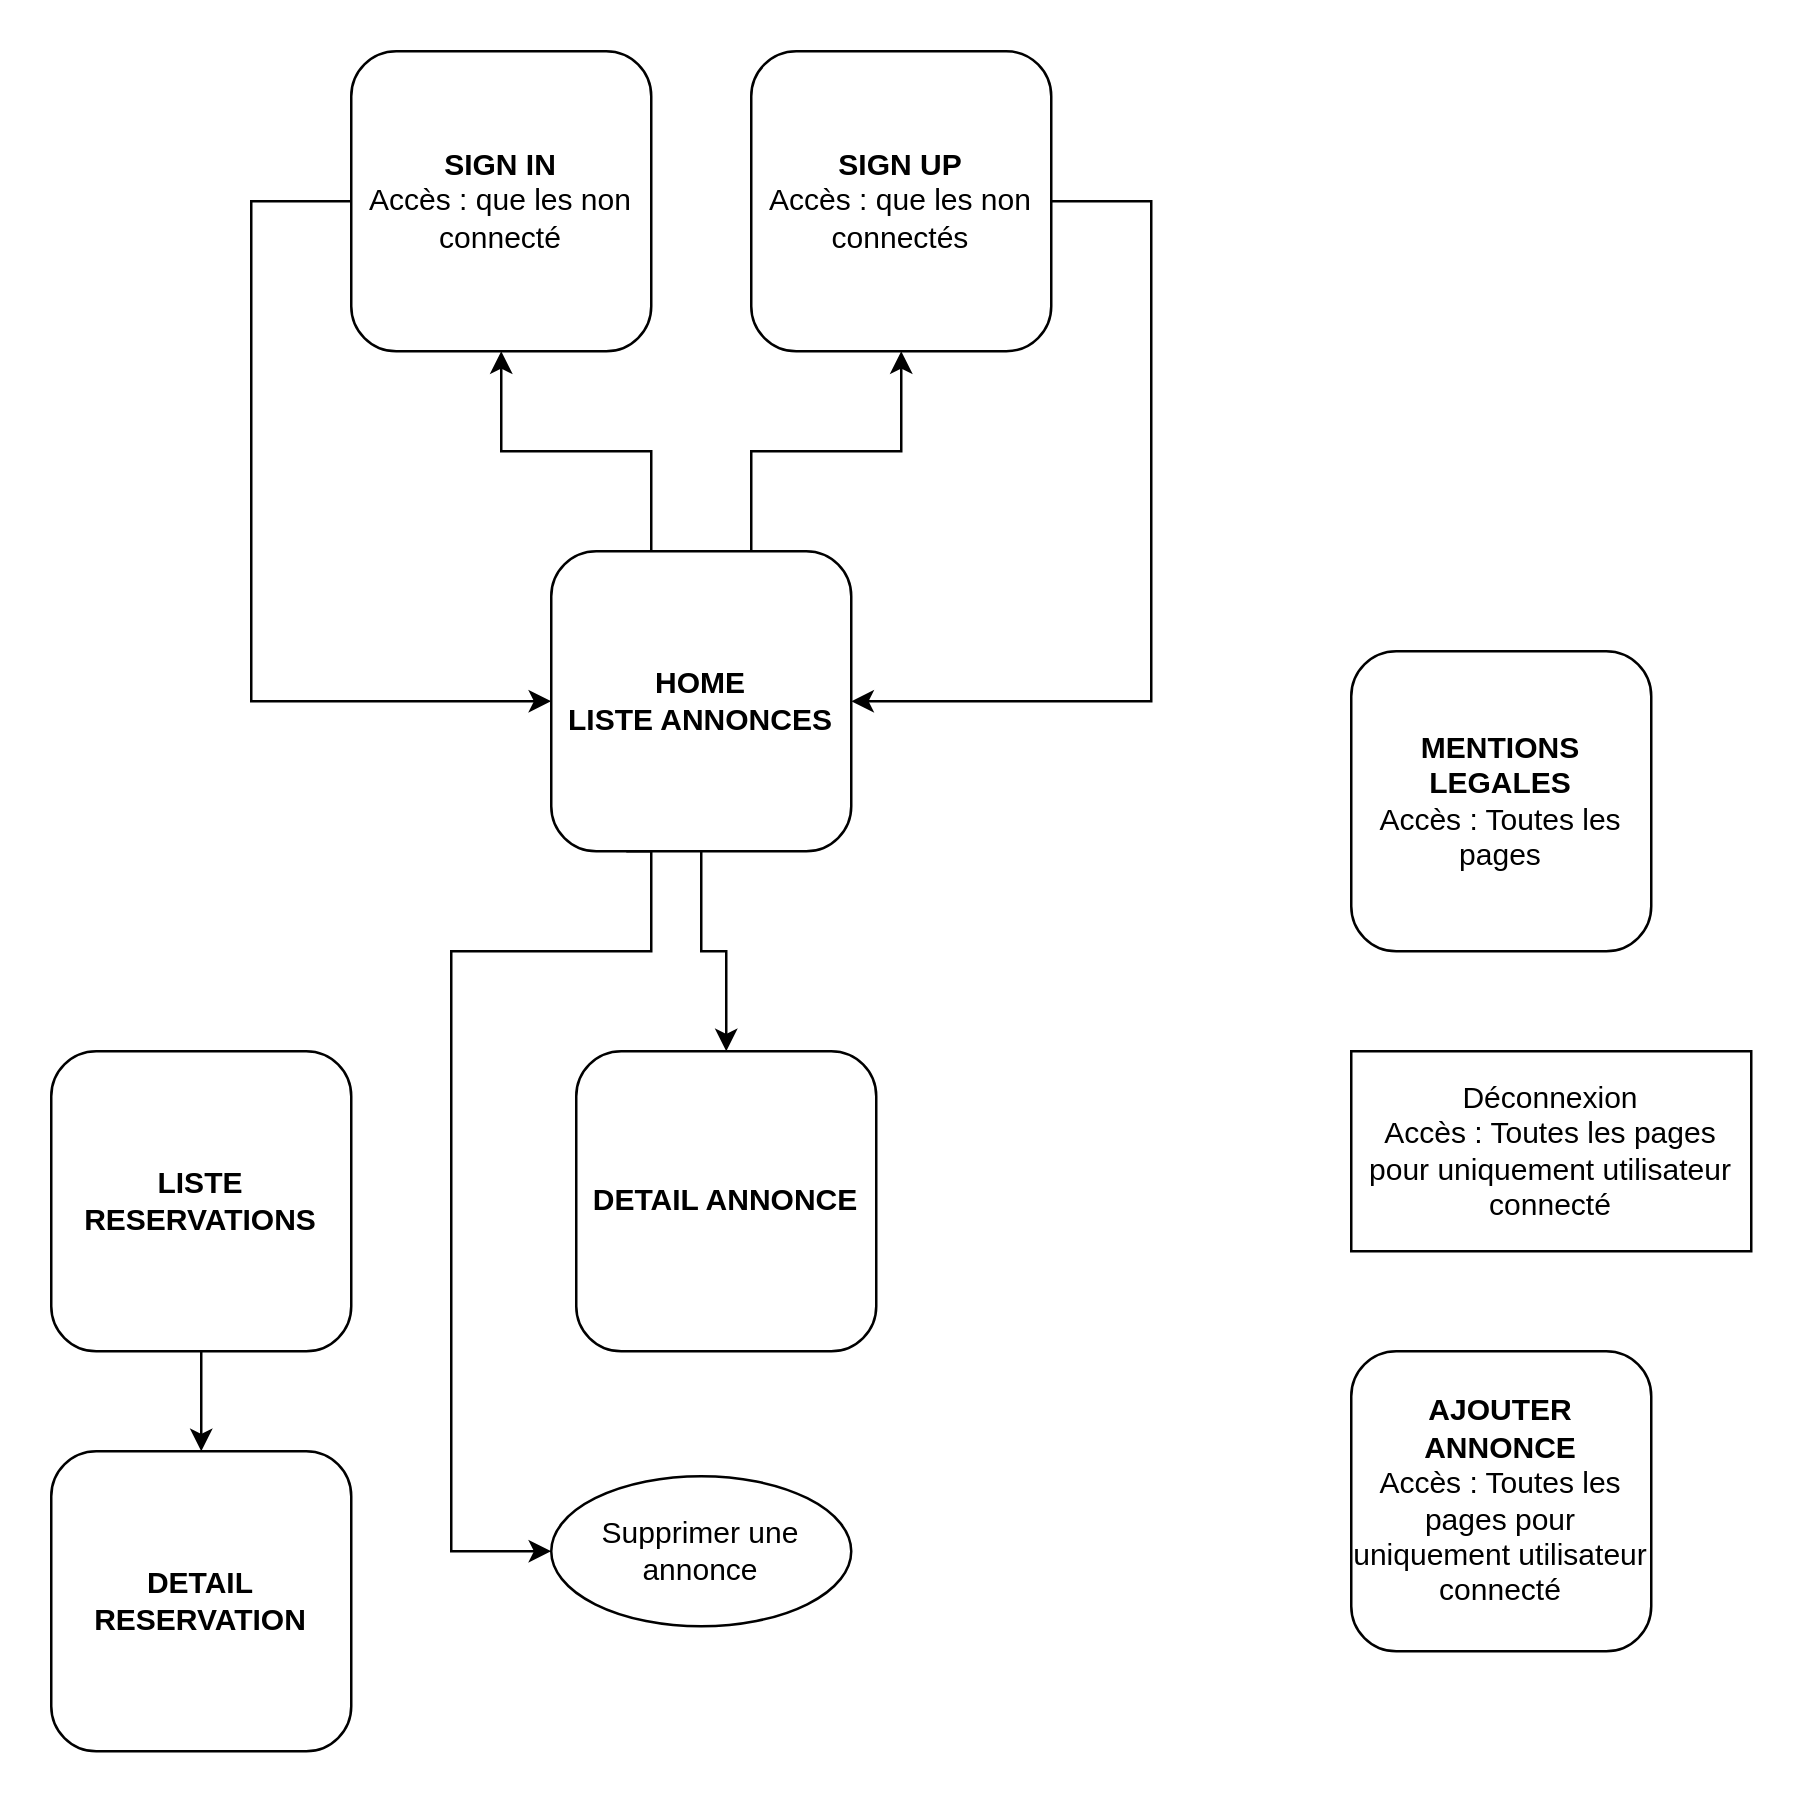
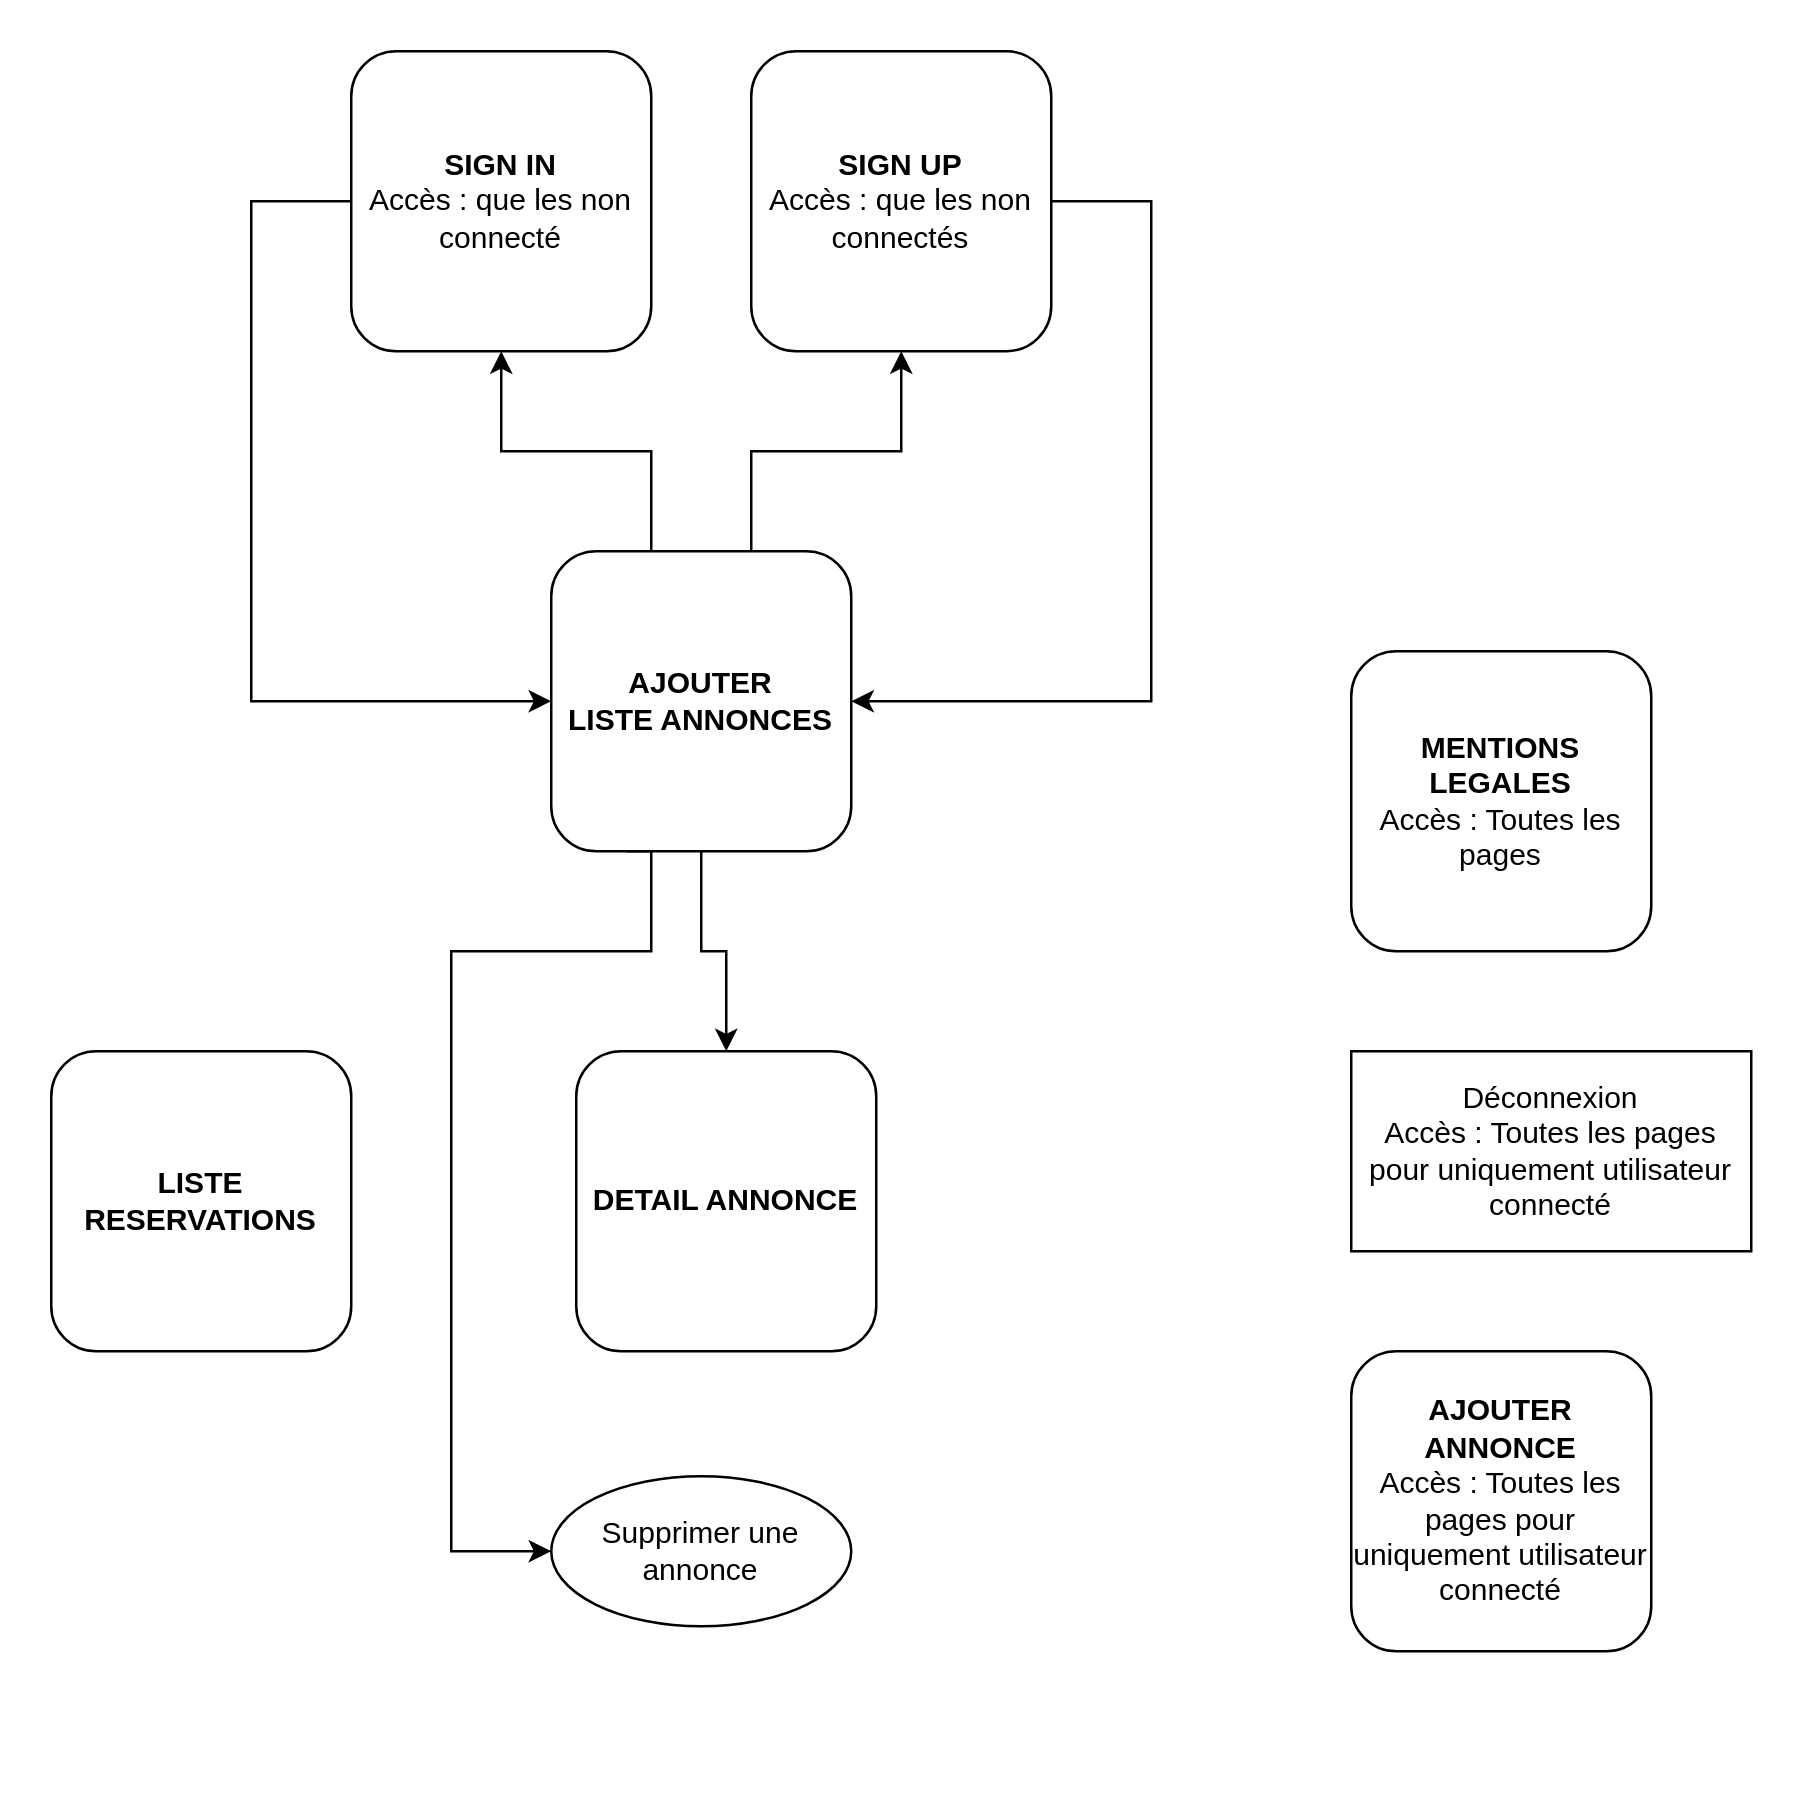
node "HOME LISTE ANNONCES": label "HOME LISTE ANNONCES" -> "AJOUTER LISTE ANNONCES"
edge "LISTE RESERVATIONS" -> "DETAIL RESERVATION": removed
node "DETAIL RESERVATION": removed
